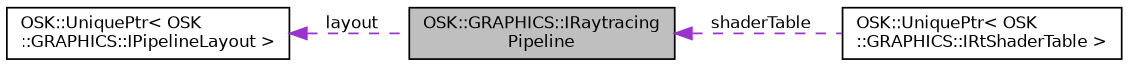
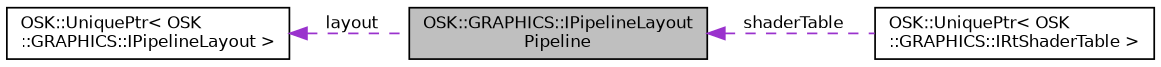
node "OSK::GRAPHICS::IRaytracing Pipeline": label "OSK::GRAPHICS::IRaytracing Pipeline" -> "OSK::GRAPHICS::IPipelineLayout Pipeline"
